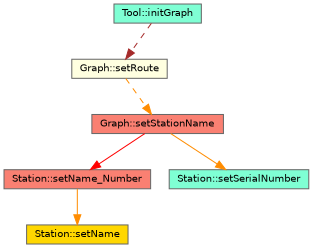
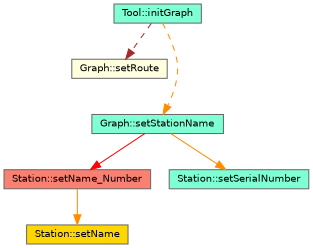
edge "Graph::setRoute" -> "Graph::setStationName": now "Tool::initGraph" -> "Graph::setStationName"
node "Graph::setStationName": fillcolor salmon -> aquamarine
